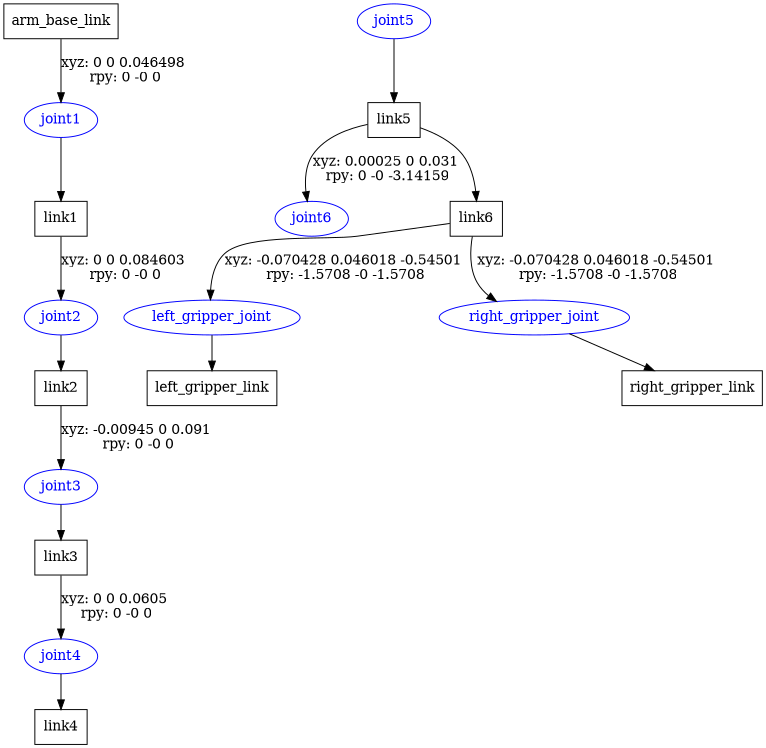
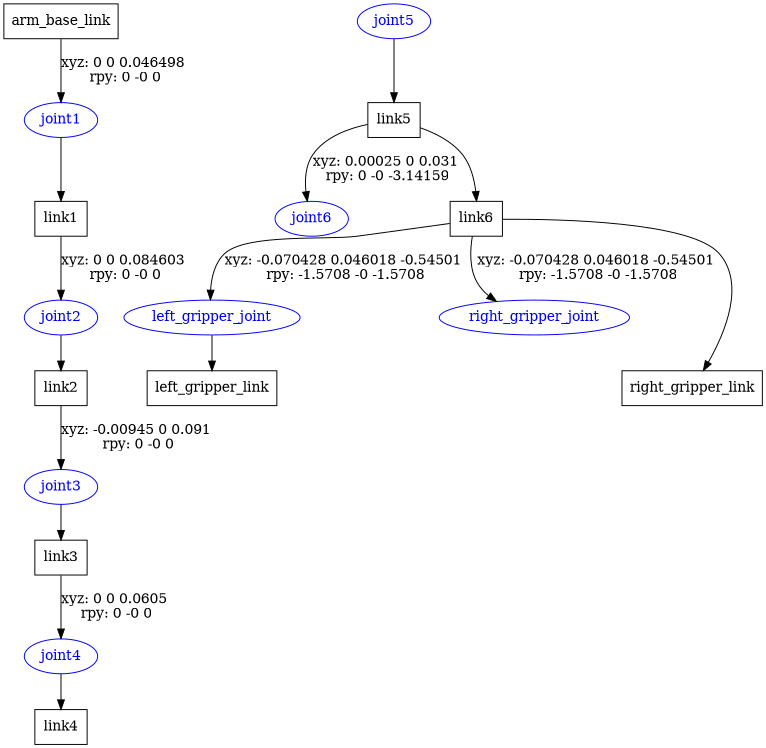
edge "right_gripper_joint" -> "right_gripper_link": now "link6" -> "right_gripper_link"
